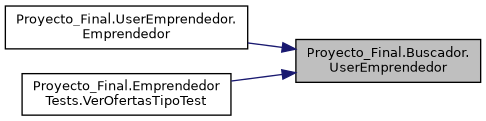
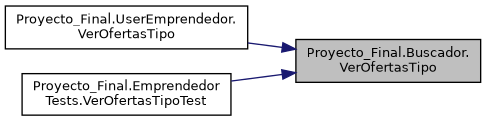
node "Proyecto_Final.UserEmprendedor. Emprendedor": label "Proyecto_Final.UserEmprendedor. Emprendedor" -> "Proyecto_Final.UserEmprendedor. VerOfertasTipo"
node "Proyecto_Final.Buscador. UserEmprendedor": label "Proyecto_Final.Buscador. UserEmprendedor" -> "Proyecto_Final.Buscador. VerOfertasTipo"
